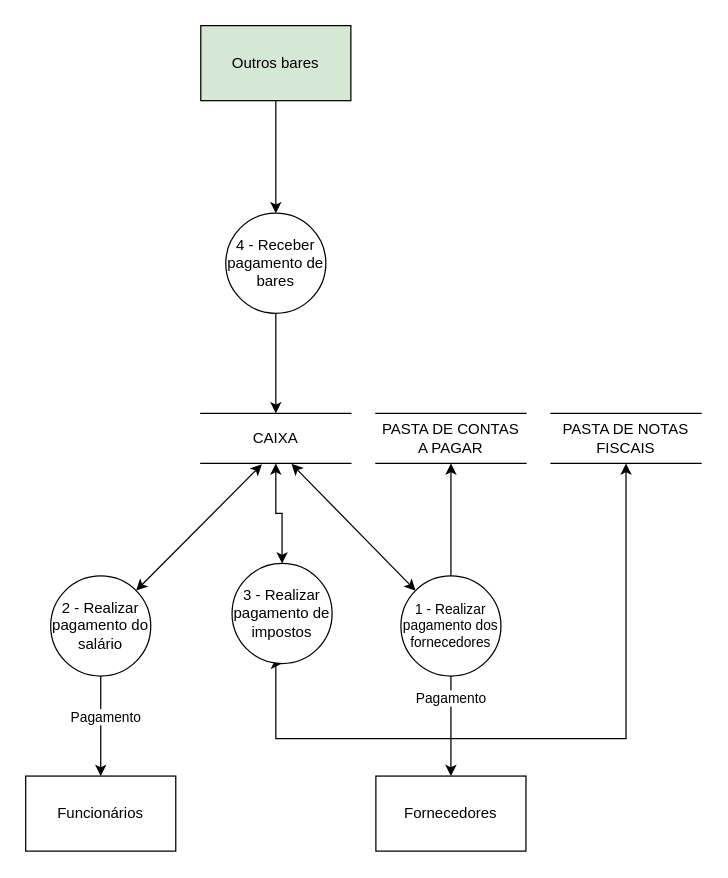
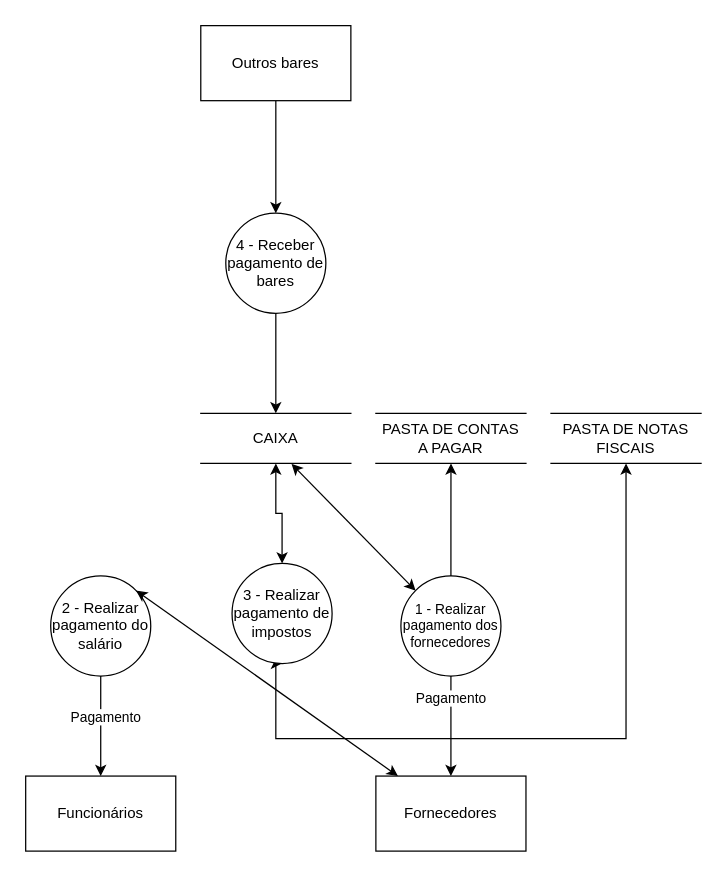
node "Outros bares": fillcolor #d5e8d4 -> #ffffff
edge "CAIXA" -- "2 - Realizar pagamento do salário": now "Fornecedores" -- "2 - Realizar pagamento do salário"
